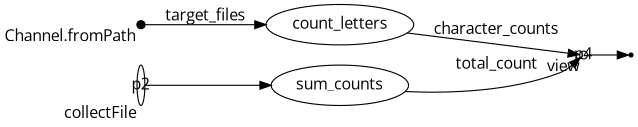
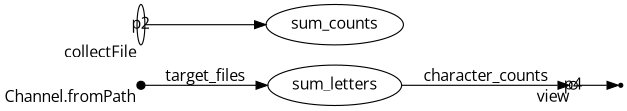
node "count_letters": label "count_letters" -> "sum_letters"
edge "sum_counts" -> "p4 view": removed, label "total_count"
